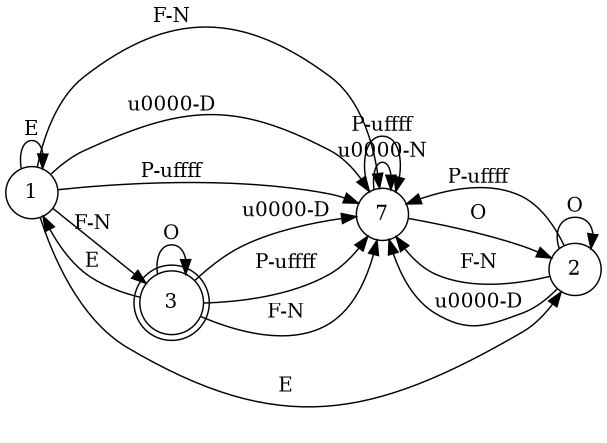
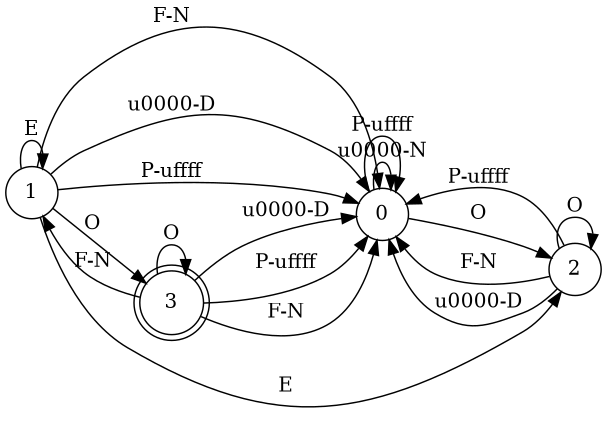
node "7": label "7" -> "0"
edge "1" -> "3": label "F-N" -> "O"
edge "3" -> "1": label "E" -> "F-N"
